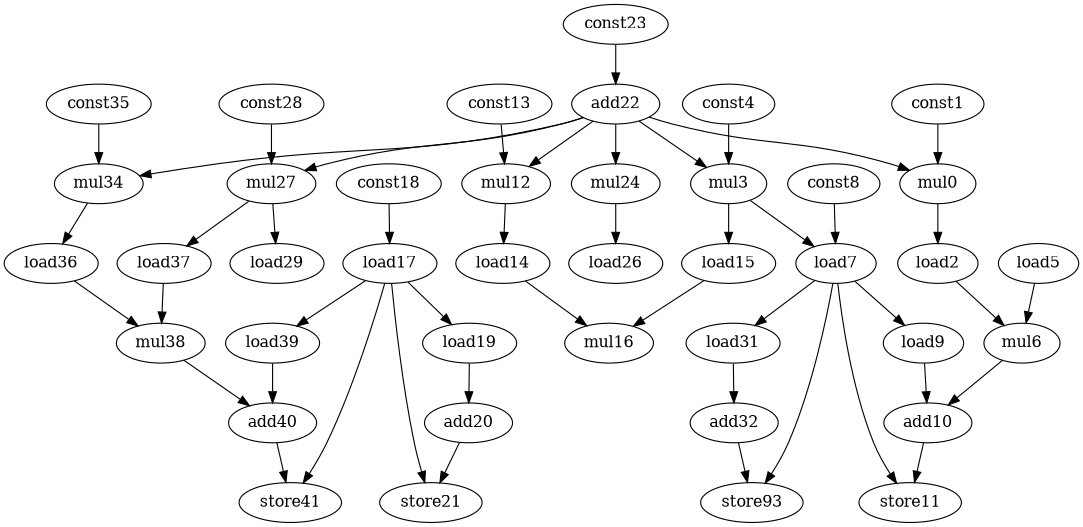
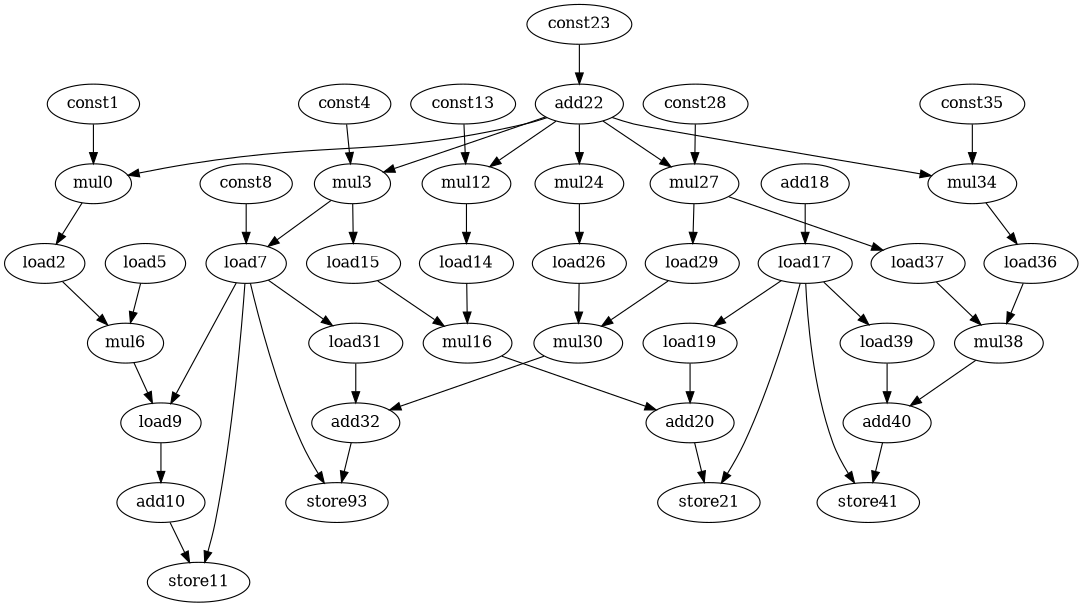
node "const18": label "const18" -> "add18"
node "mul30": added
edge "mul6" -> "add10": now "mul6" -> "load9"
edge "mul16" -> "add20": added
